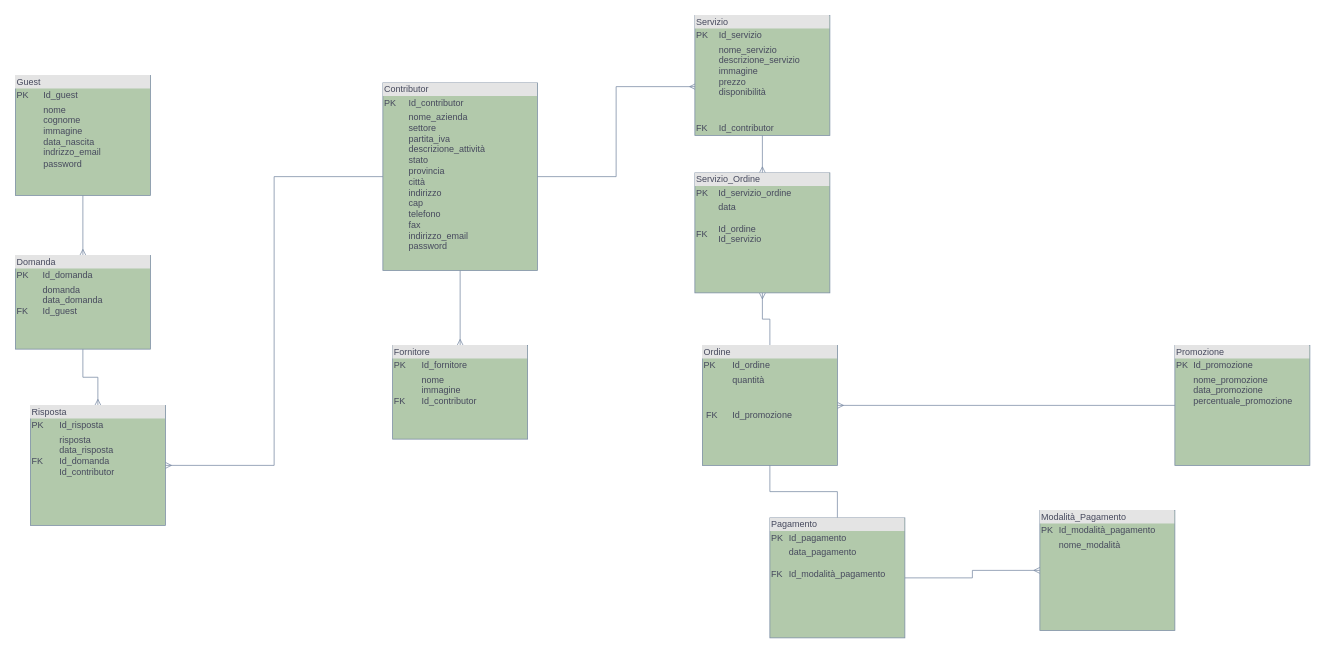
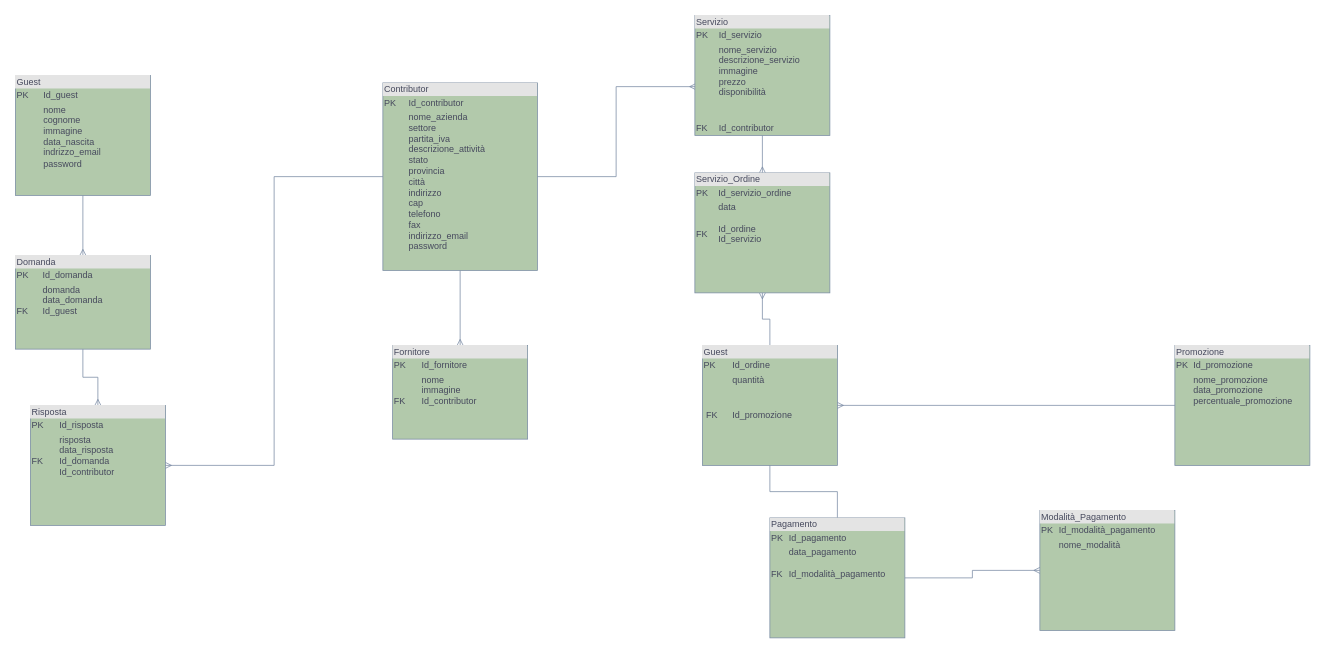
node "Ordine PK Id_ordine quantità FK Id_promozione": label "Ordine PK Id_ordine quantità FK Id_promozione" -> "Guest PK Id_ordine quantità FK Id_promozione"
